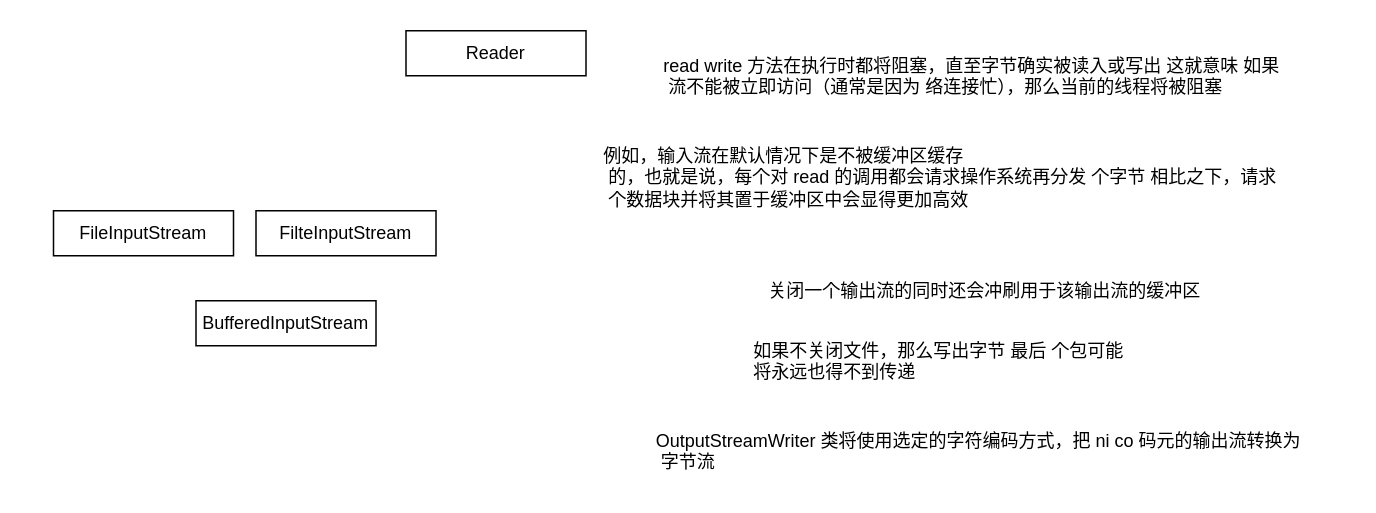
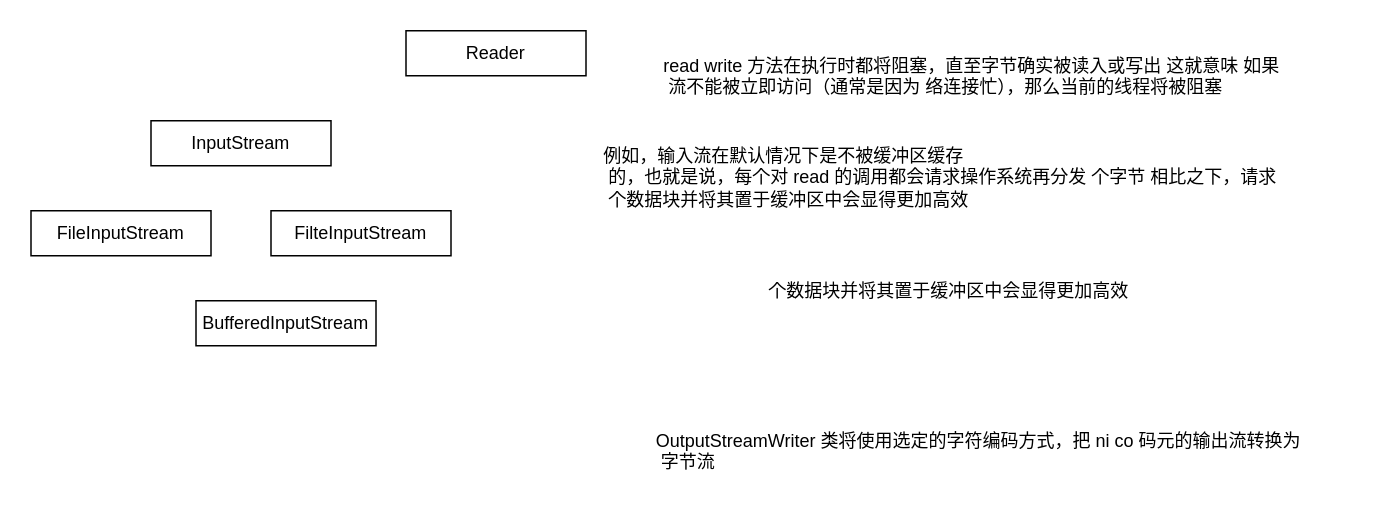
node "InputStream": added
node "FileInputStream": moved (143, 233) -> (121, 233)
node "FilteInputStream": moved (346, 233) -> (361, 233)
node "关闭一个输出流的同时还会冲刷用于该输出流的缓冲区": label "关闭一个输出流的同时还会冲刷用于该输出流的缓冲区" -> "个数据块并将其置于缓冲区中会显得更加高效"
node "如果不关闭文件，那么写出字节 最后 个包可能将永远也得不到传递": removed
